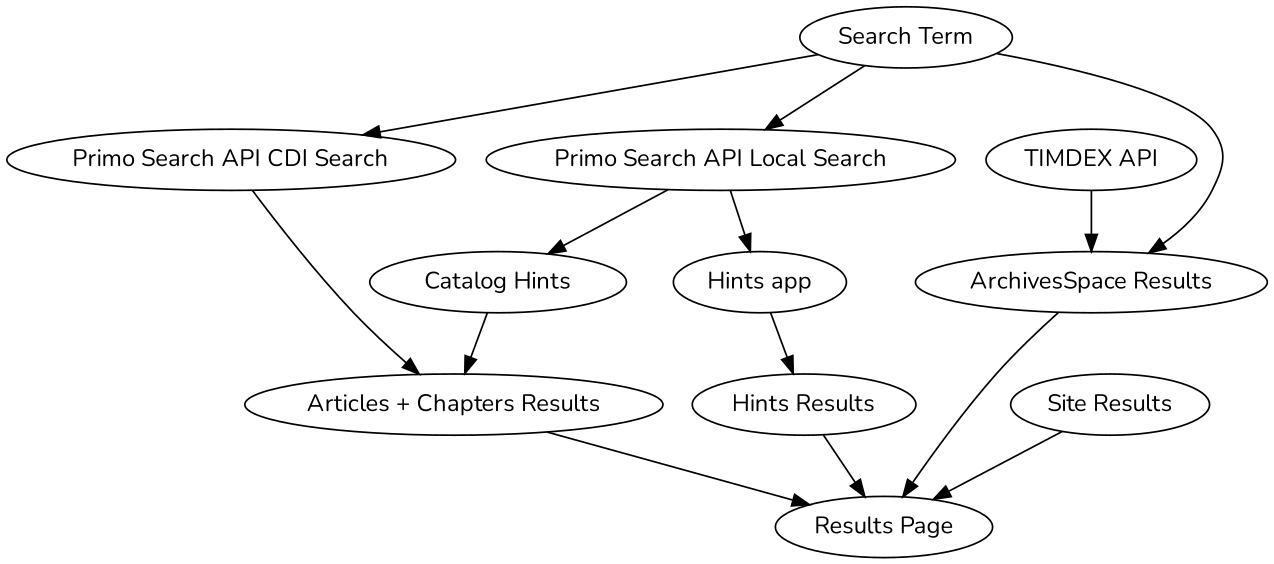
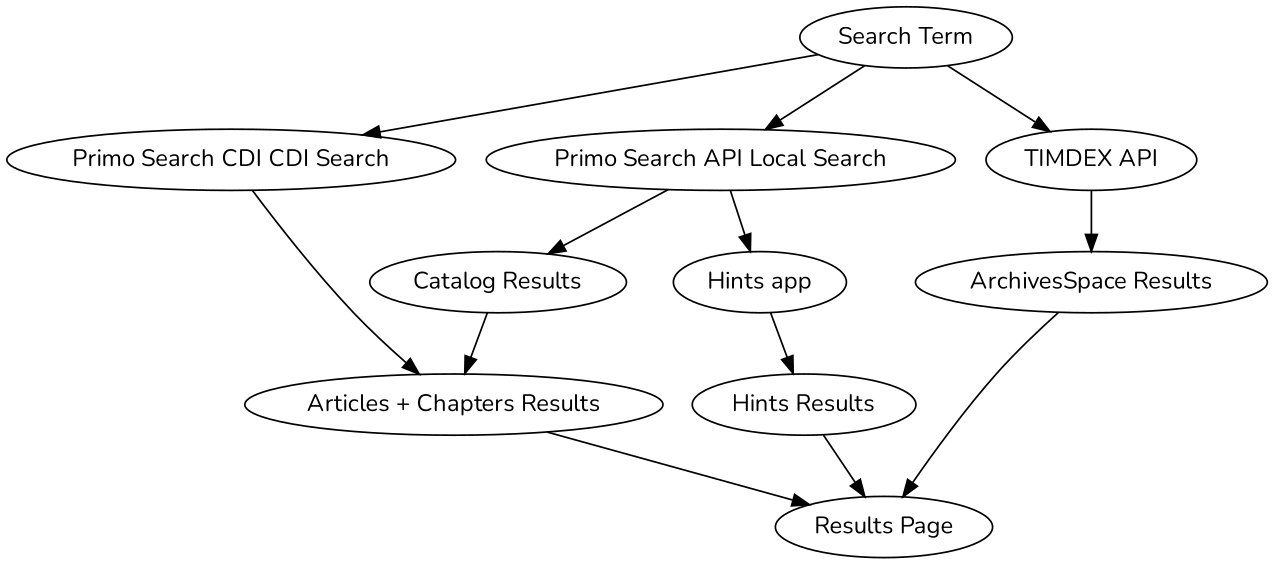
edge "Search Term" -> "ArchivesSpace Results": now "Search Term" -> "TIMDEX API"
node "Primo Search API CDI Search": label "Primo Search API CDI Search" -> "Primo Search CDI CDI Search"
node "Catalog Hints": label "Catalog Hints" -> "Catalog Results"
node "Site Results": removed
